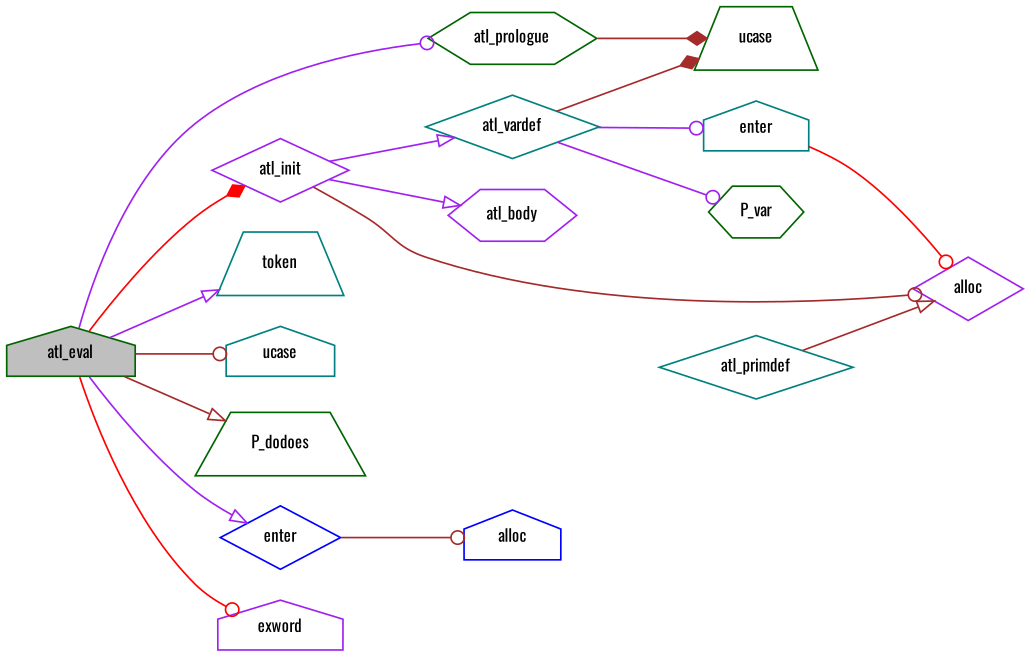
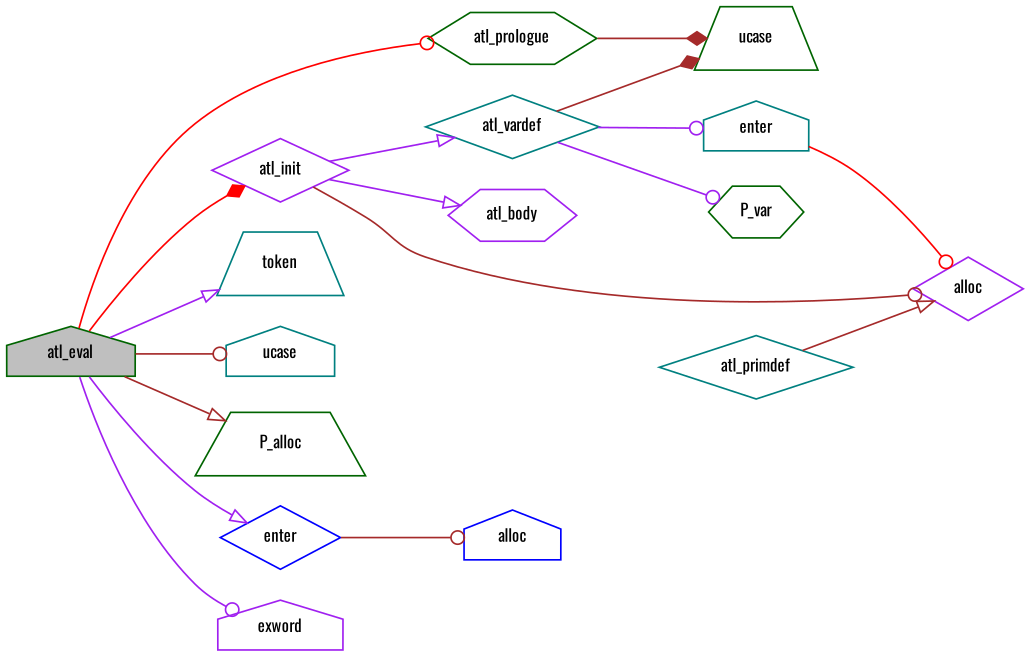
edge "atl_eval" -> "atl_prologue": color purple -> red
node "P_dodoes": label "P_dodoes" -> "P_alloc"
edge "atl_eval" -> "exword": color red -> purple
